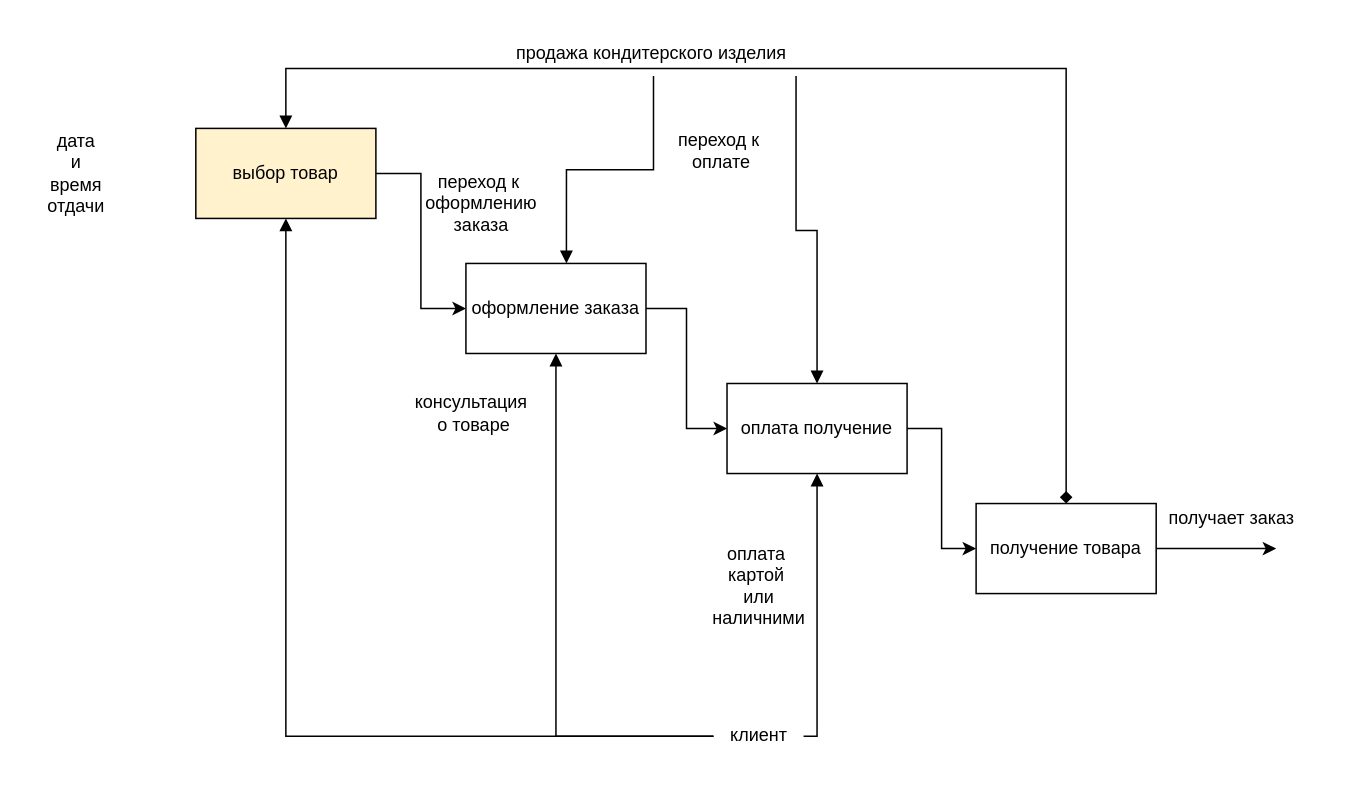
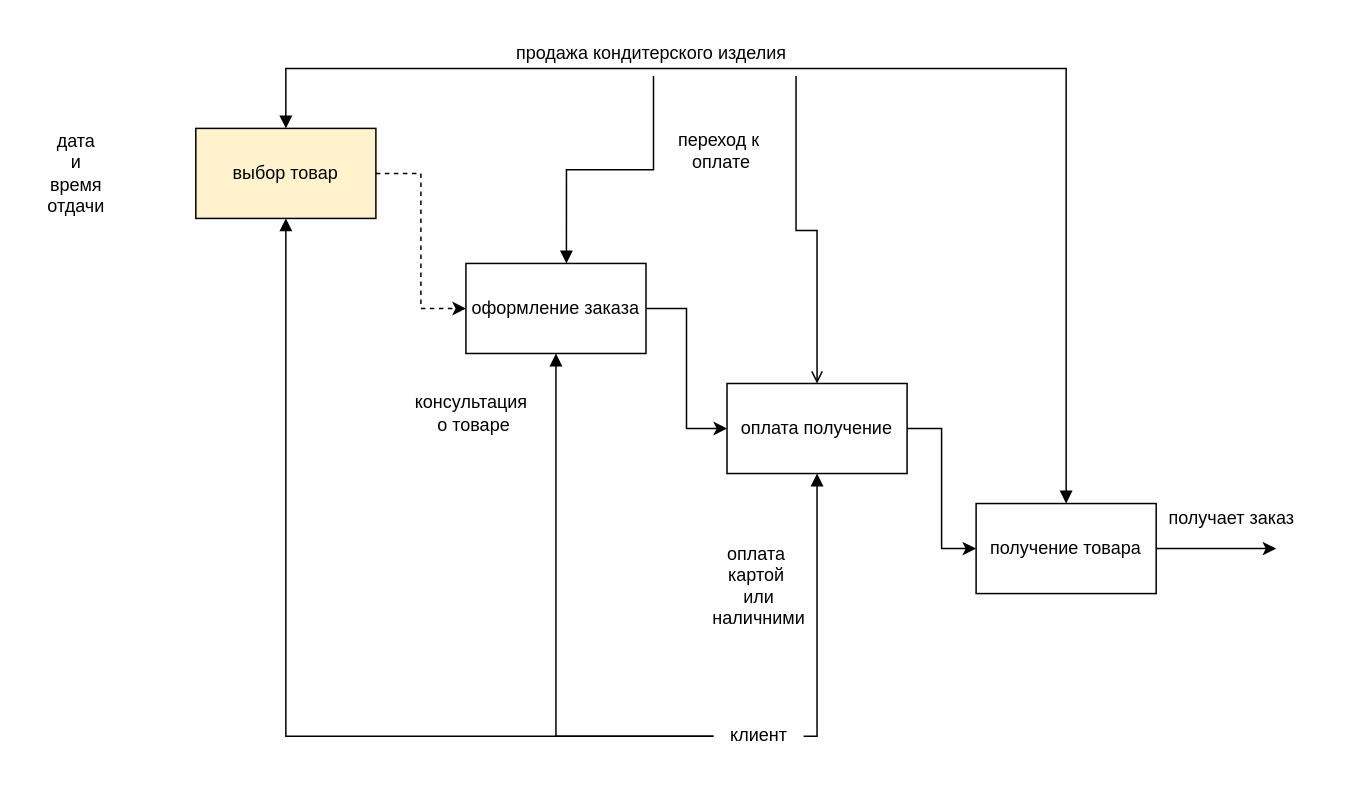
node "переход к оформлению заказа": removed
edge "выбор товар" -> "оформление заказа": style solid -> dashed
edge "продажа кондитерского изделия" -> "оплата получение": arrowhead block -> open
edge "выбор товар" -- "получение товара": arrowhead diamond -> block
